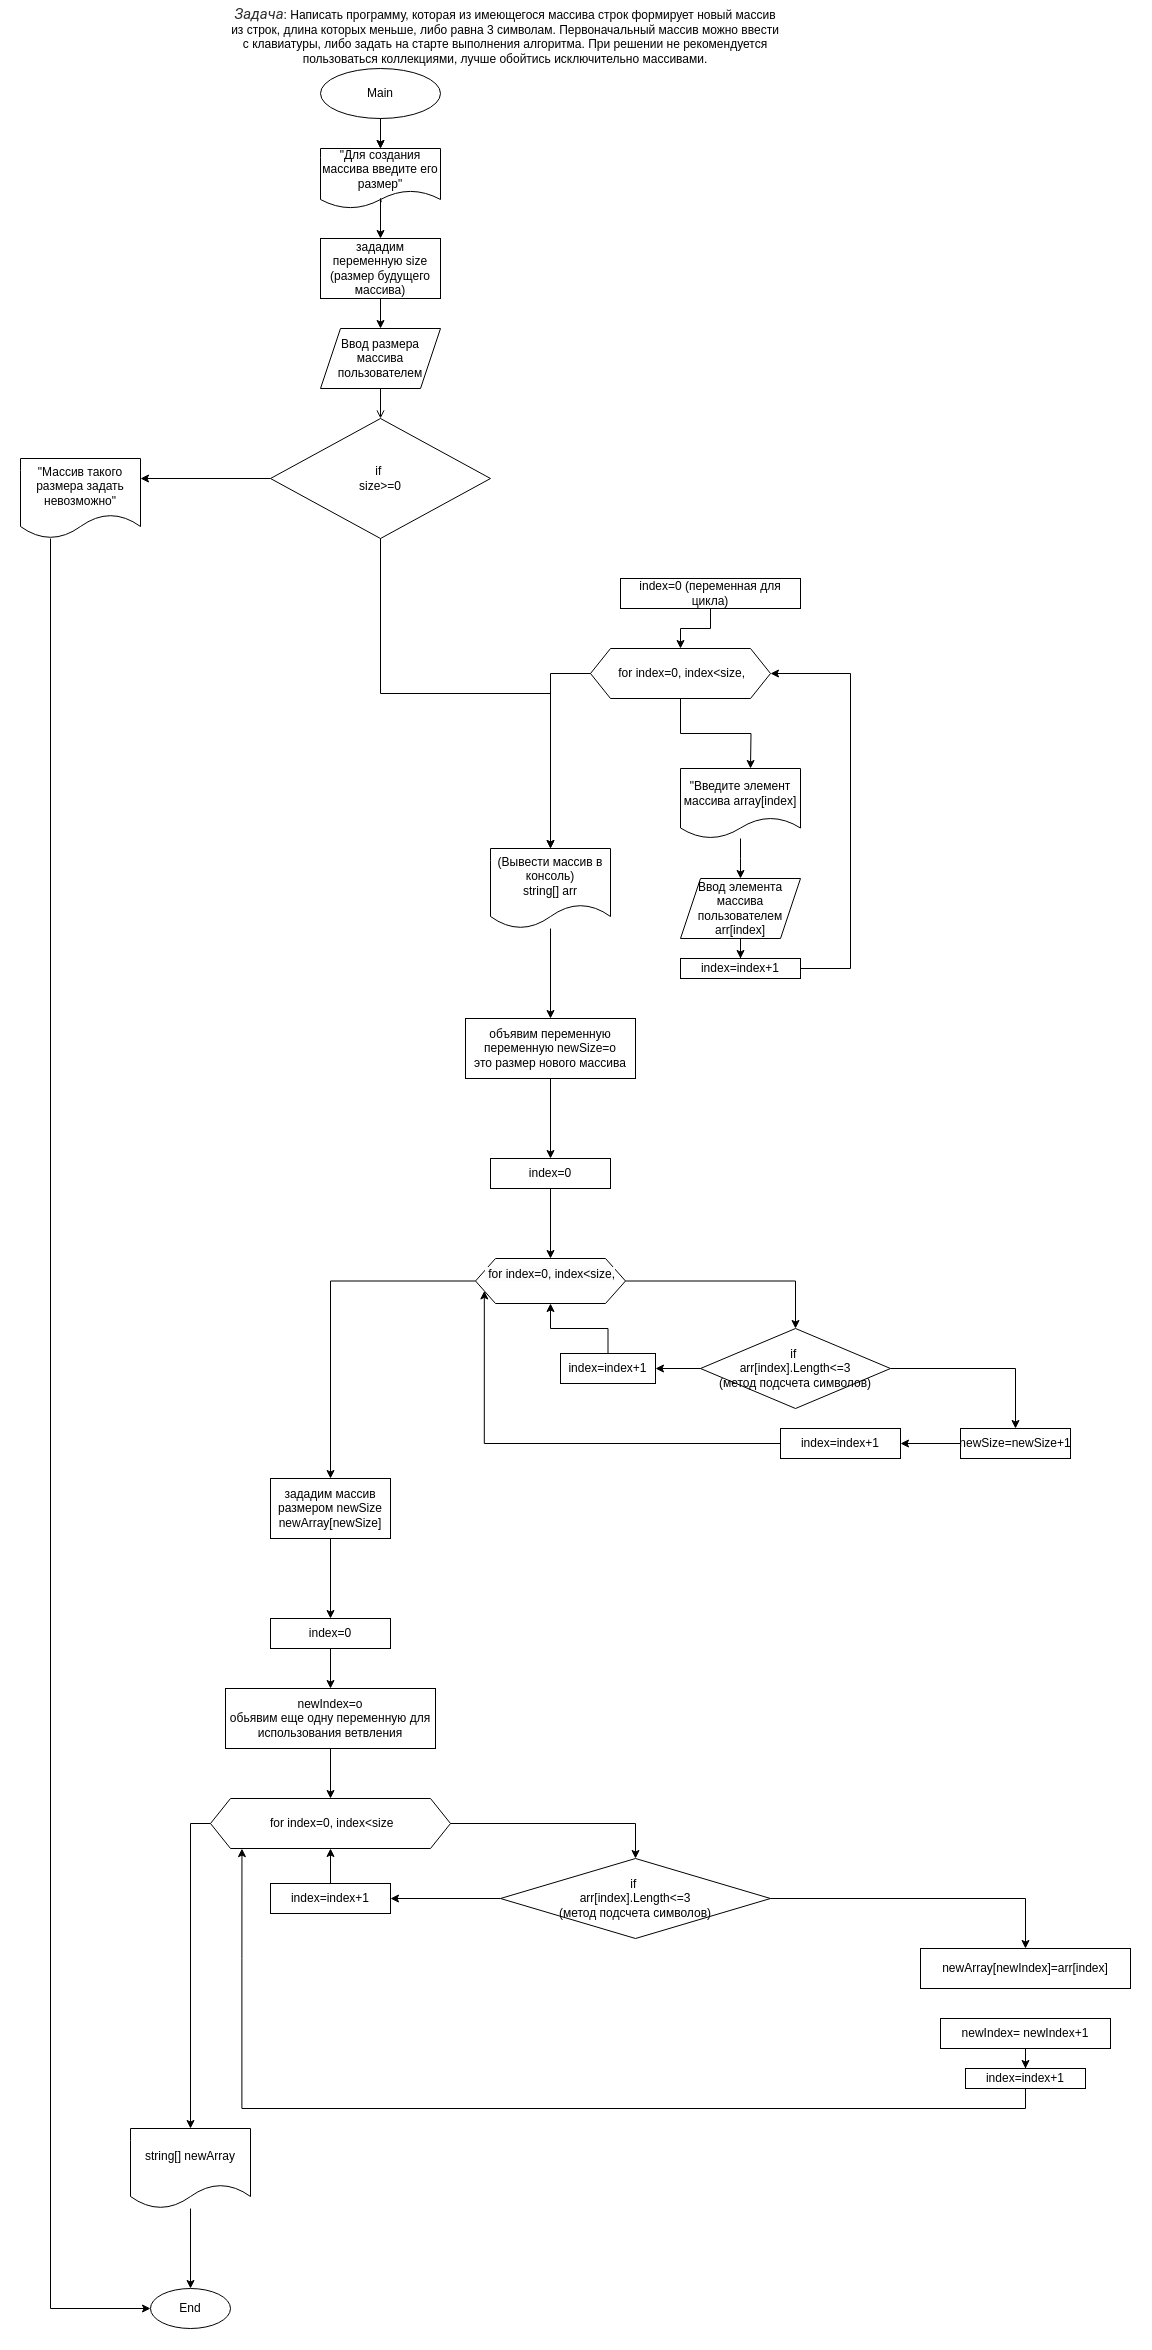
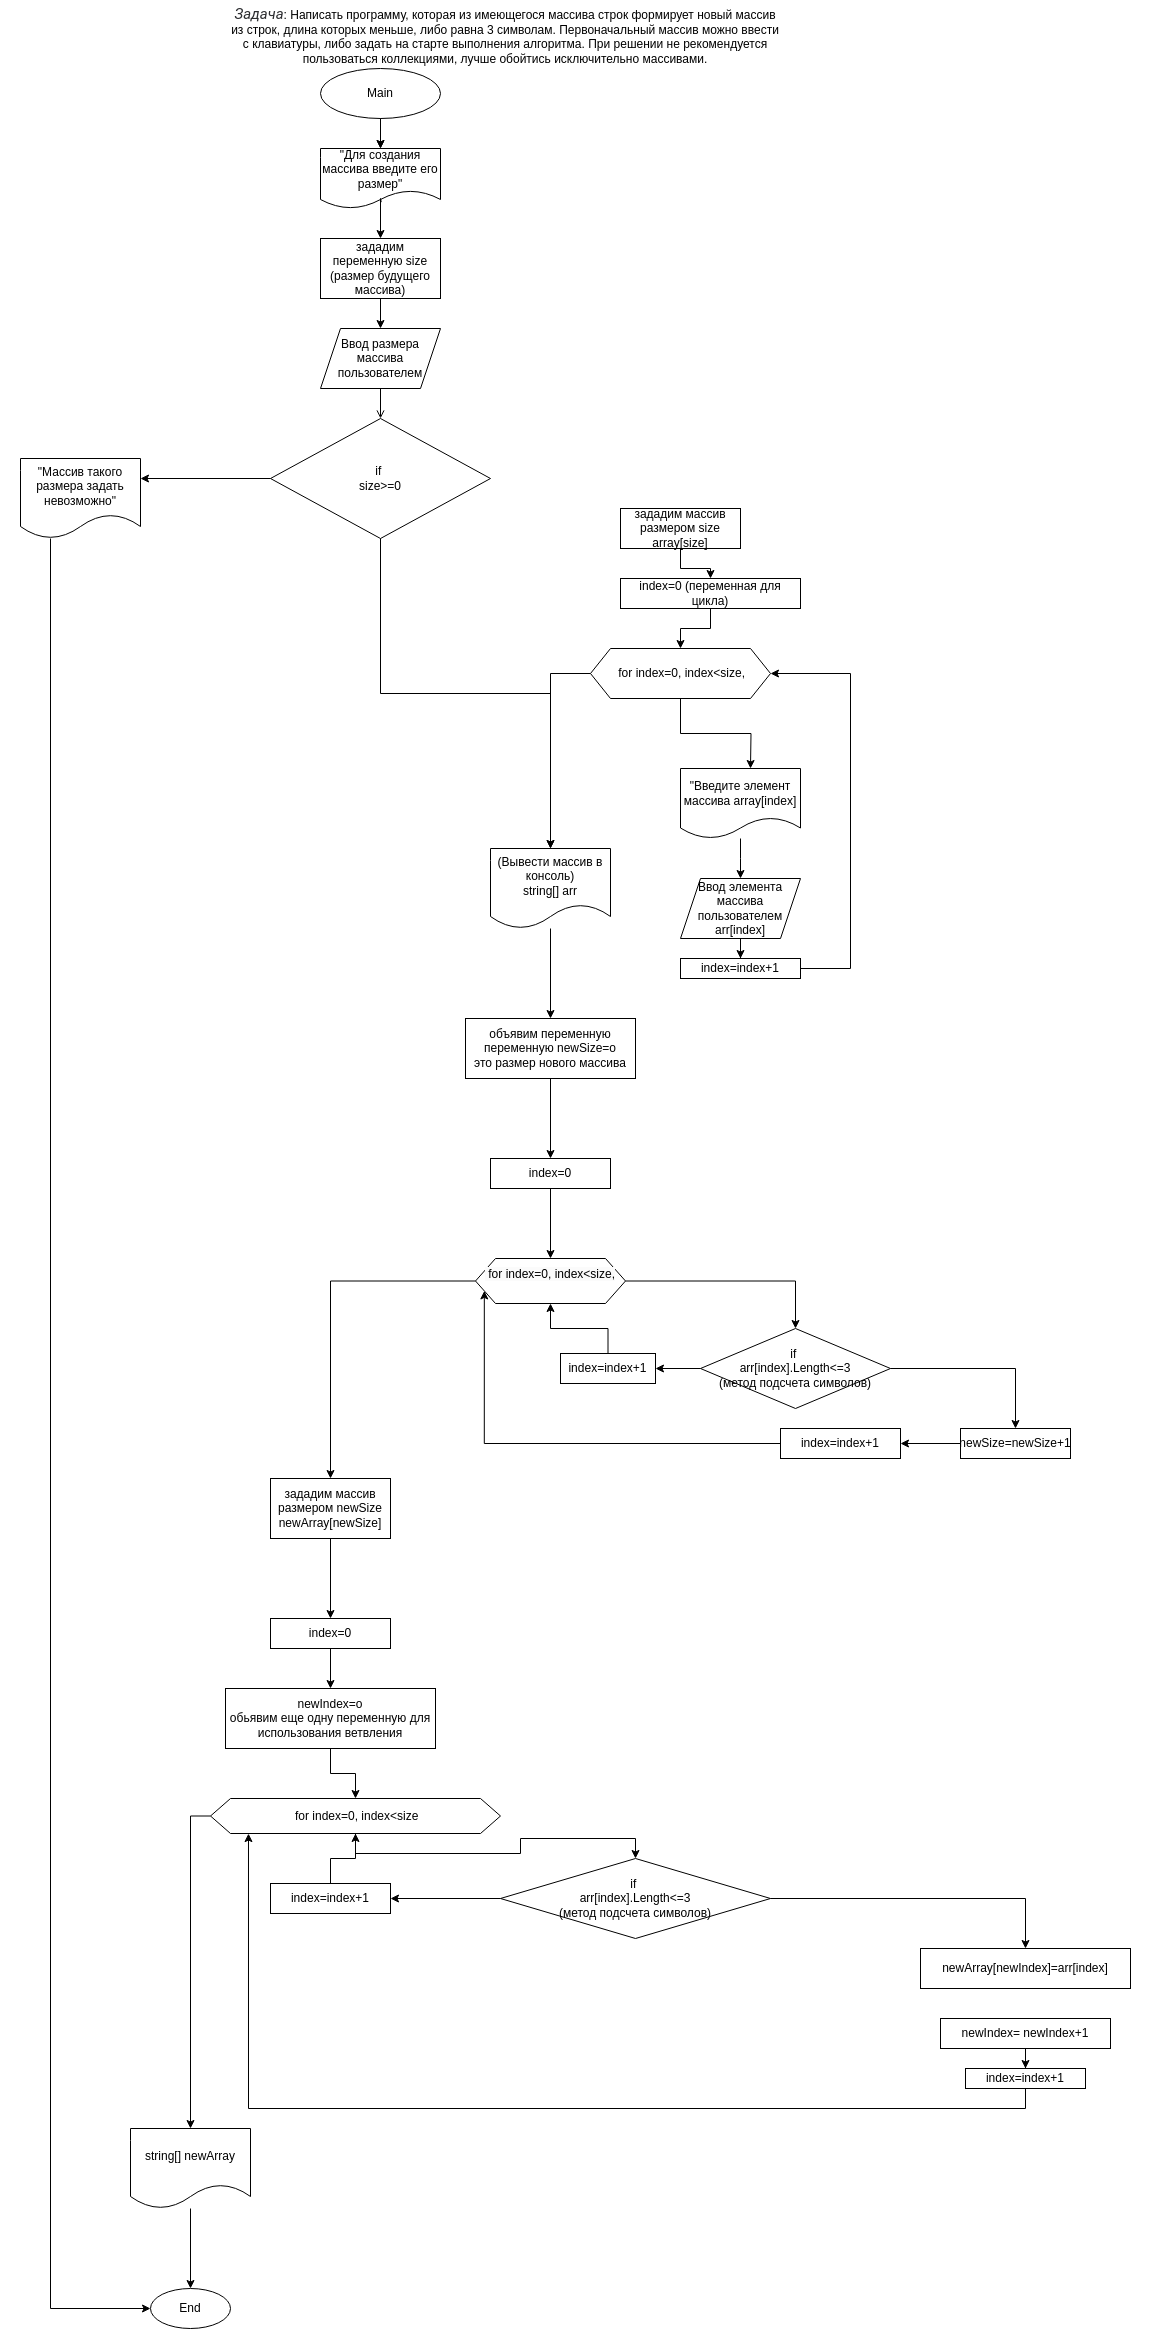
node "зададим массив размером size array[size]": added
edge "зададим массив размером size array[size]" -> "index=0 (переменная для цикла)": added
node "for index=0, index<size": size 240x50 -> 290x35
